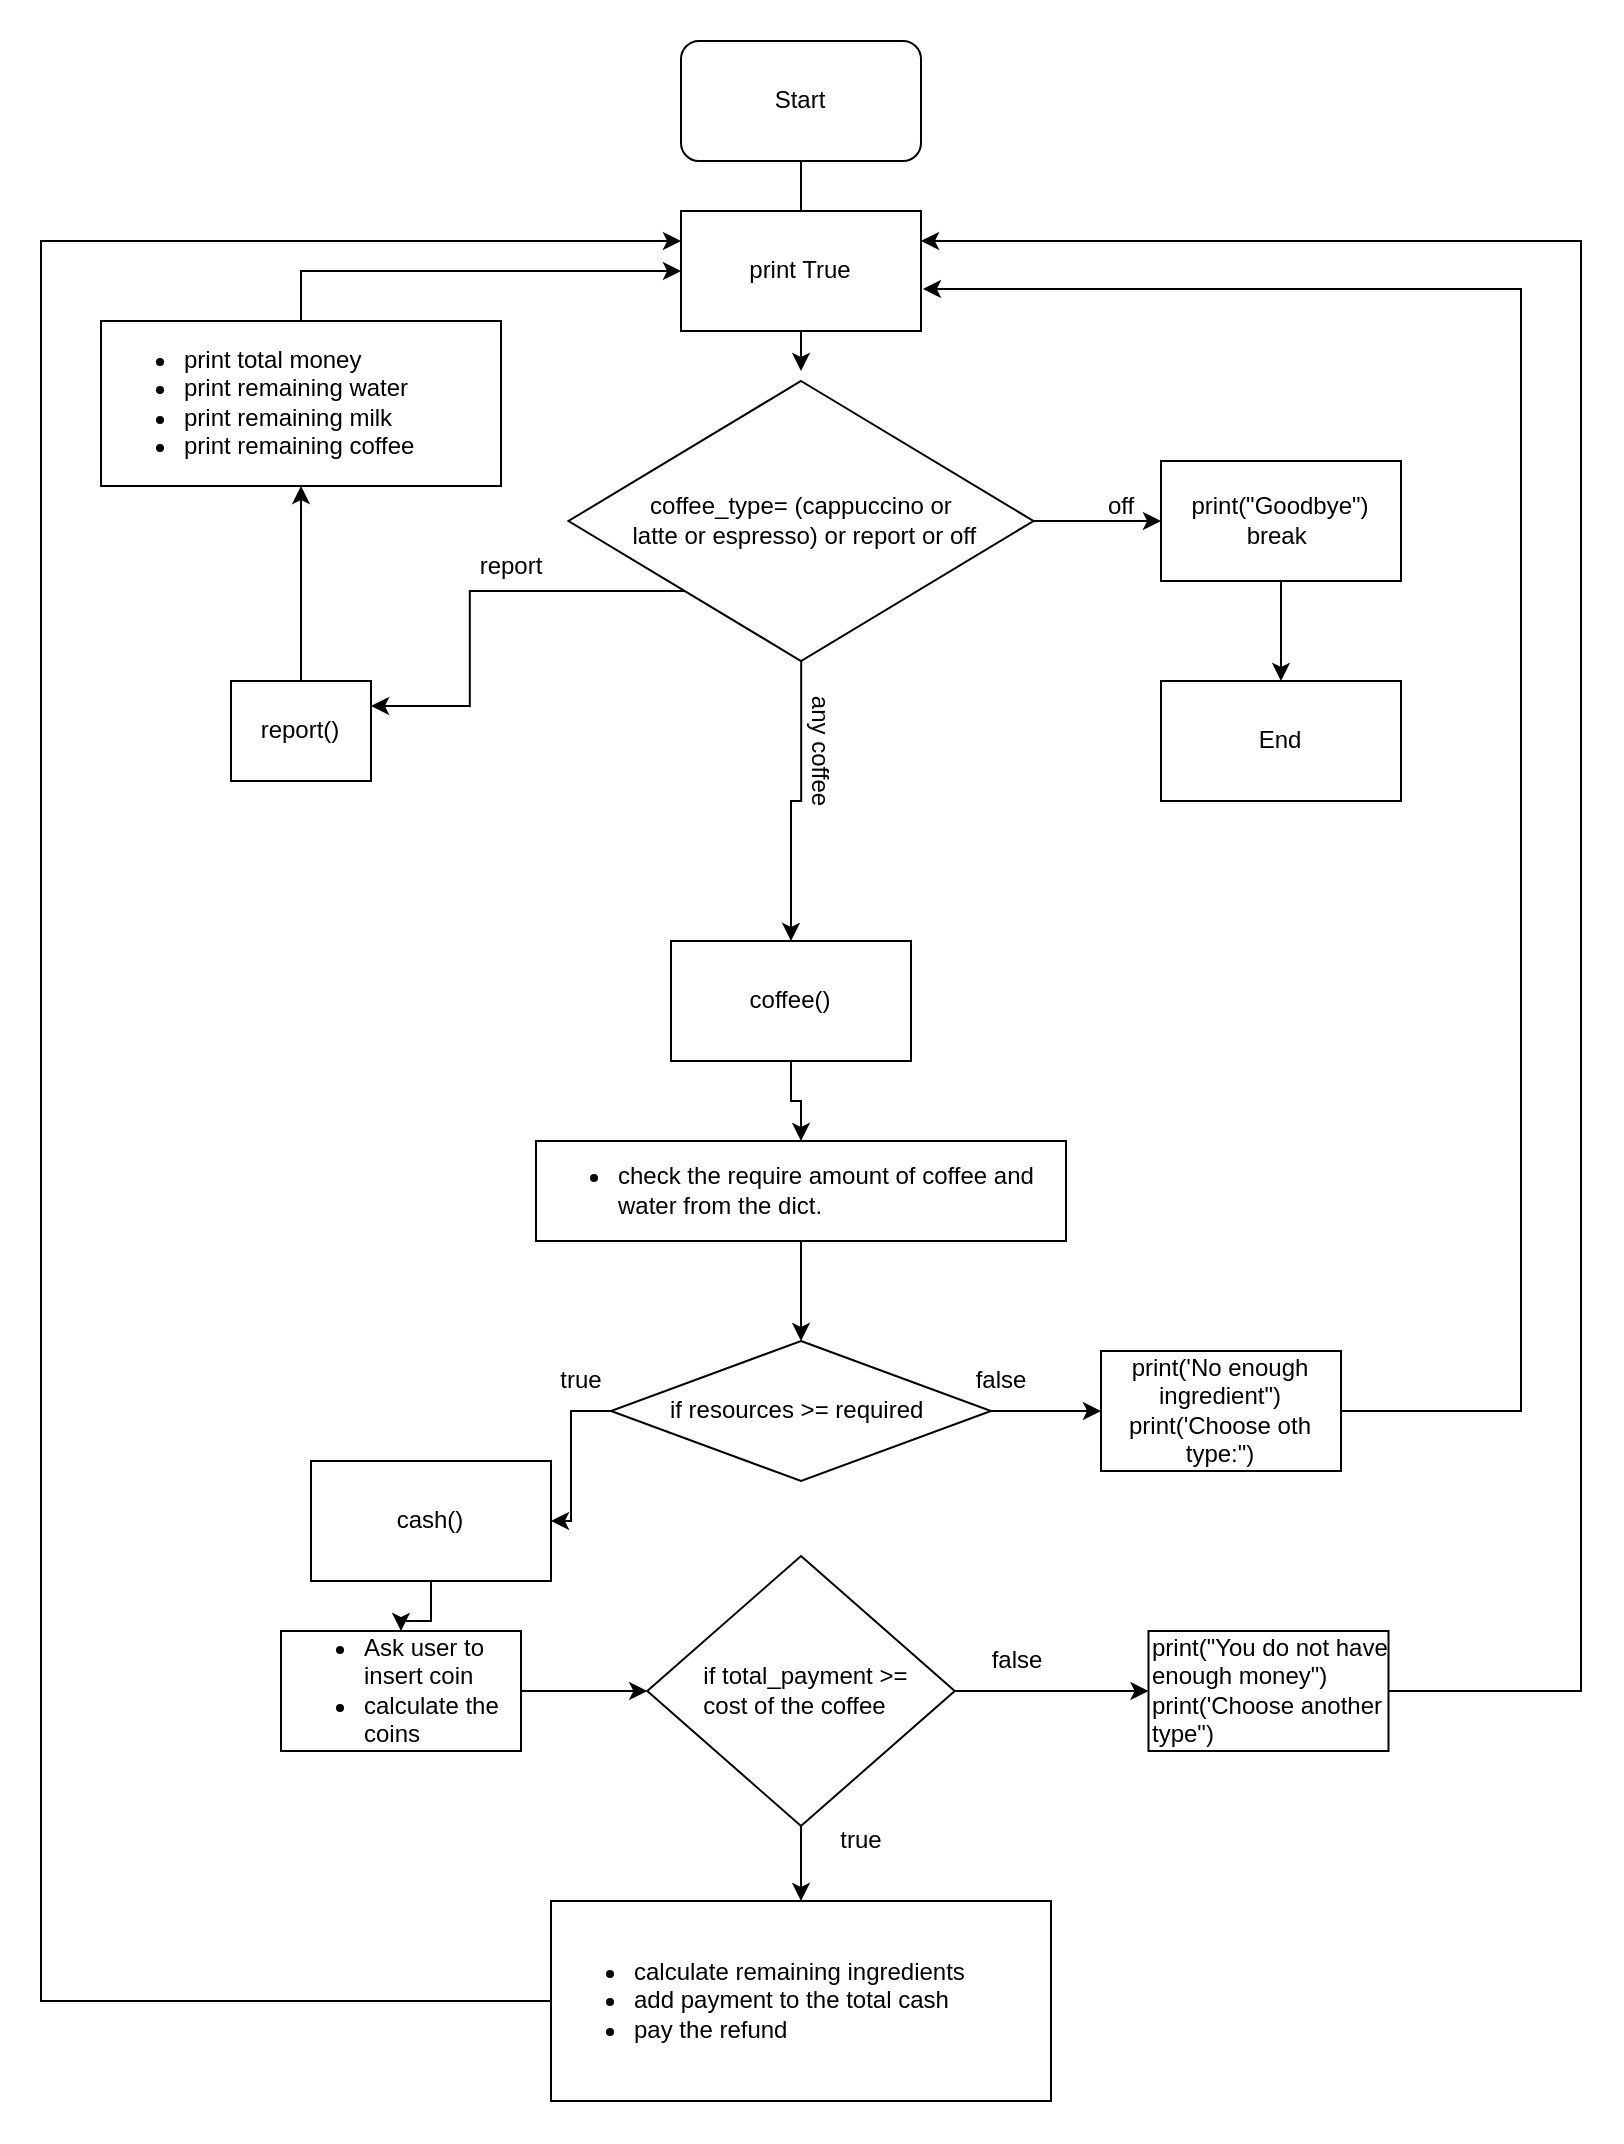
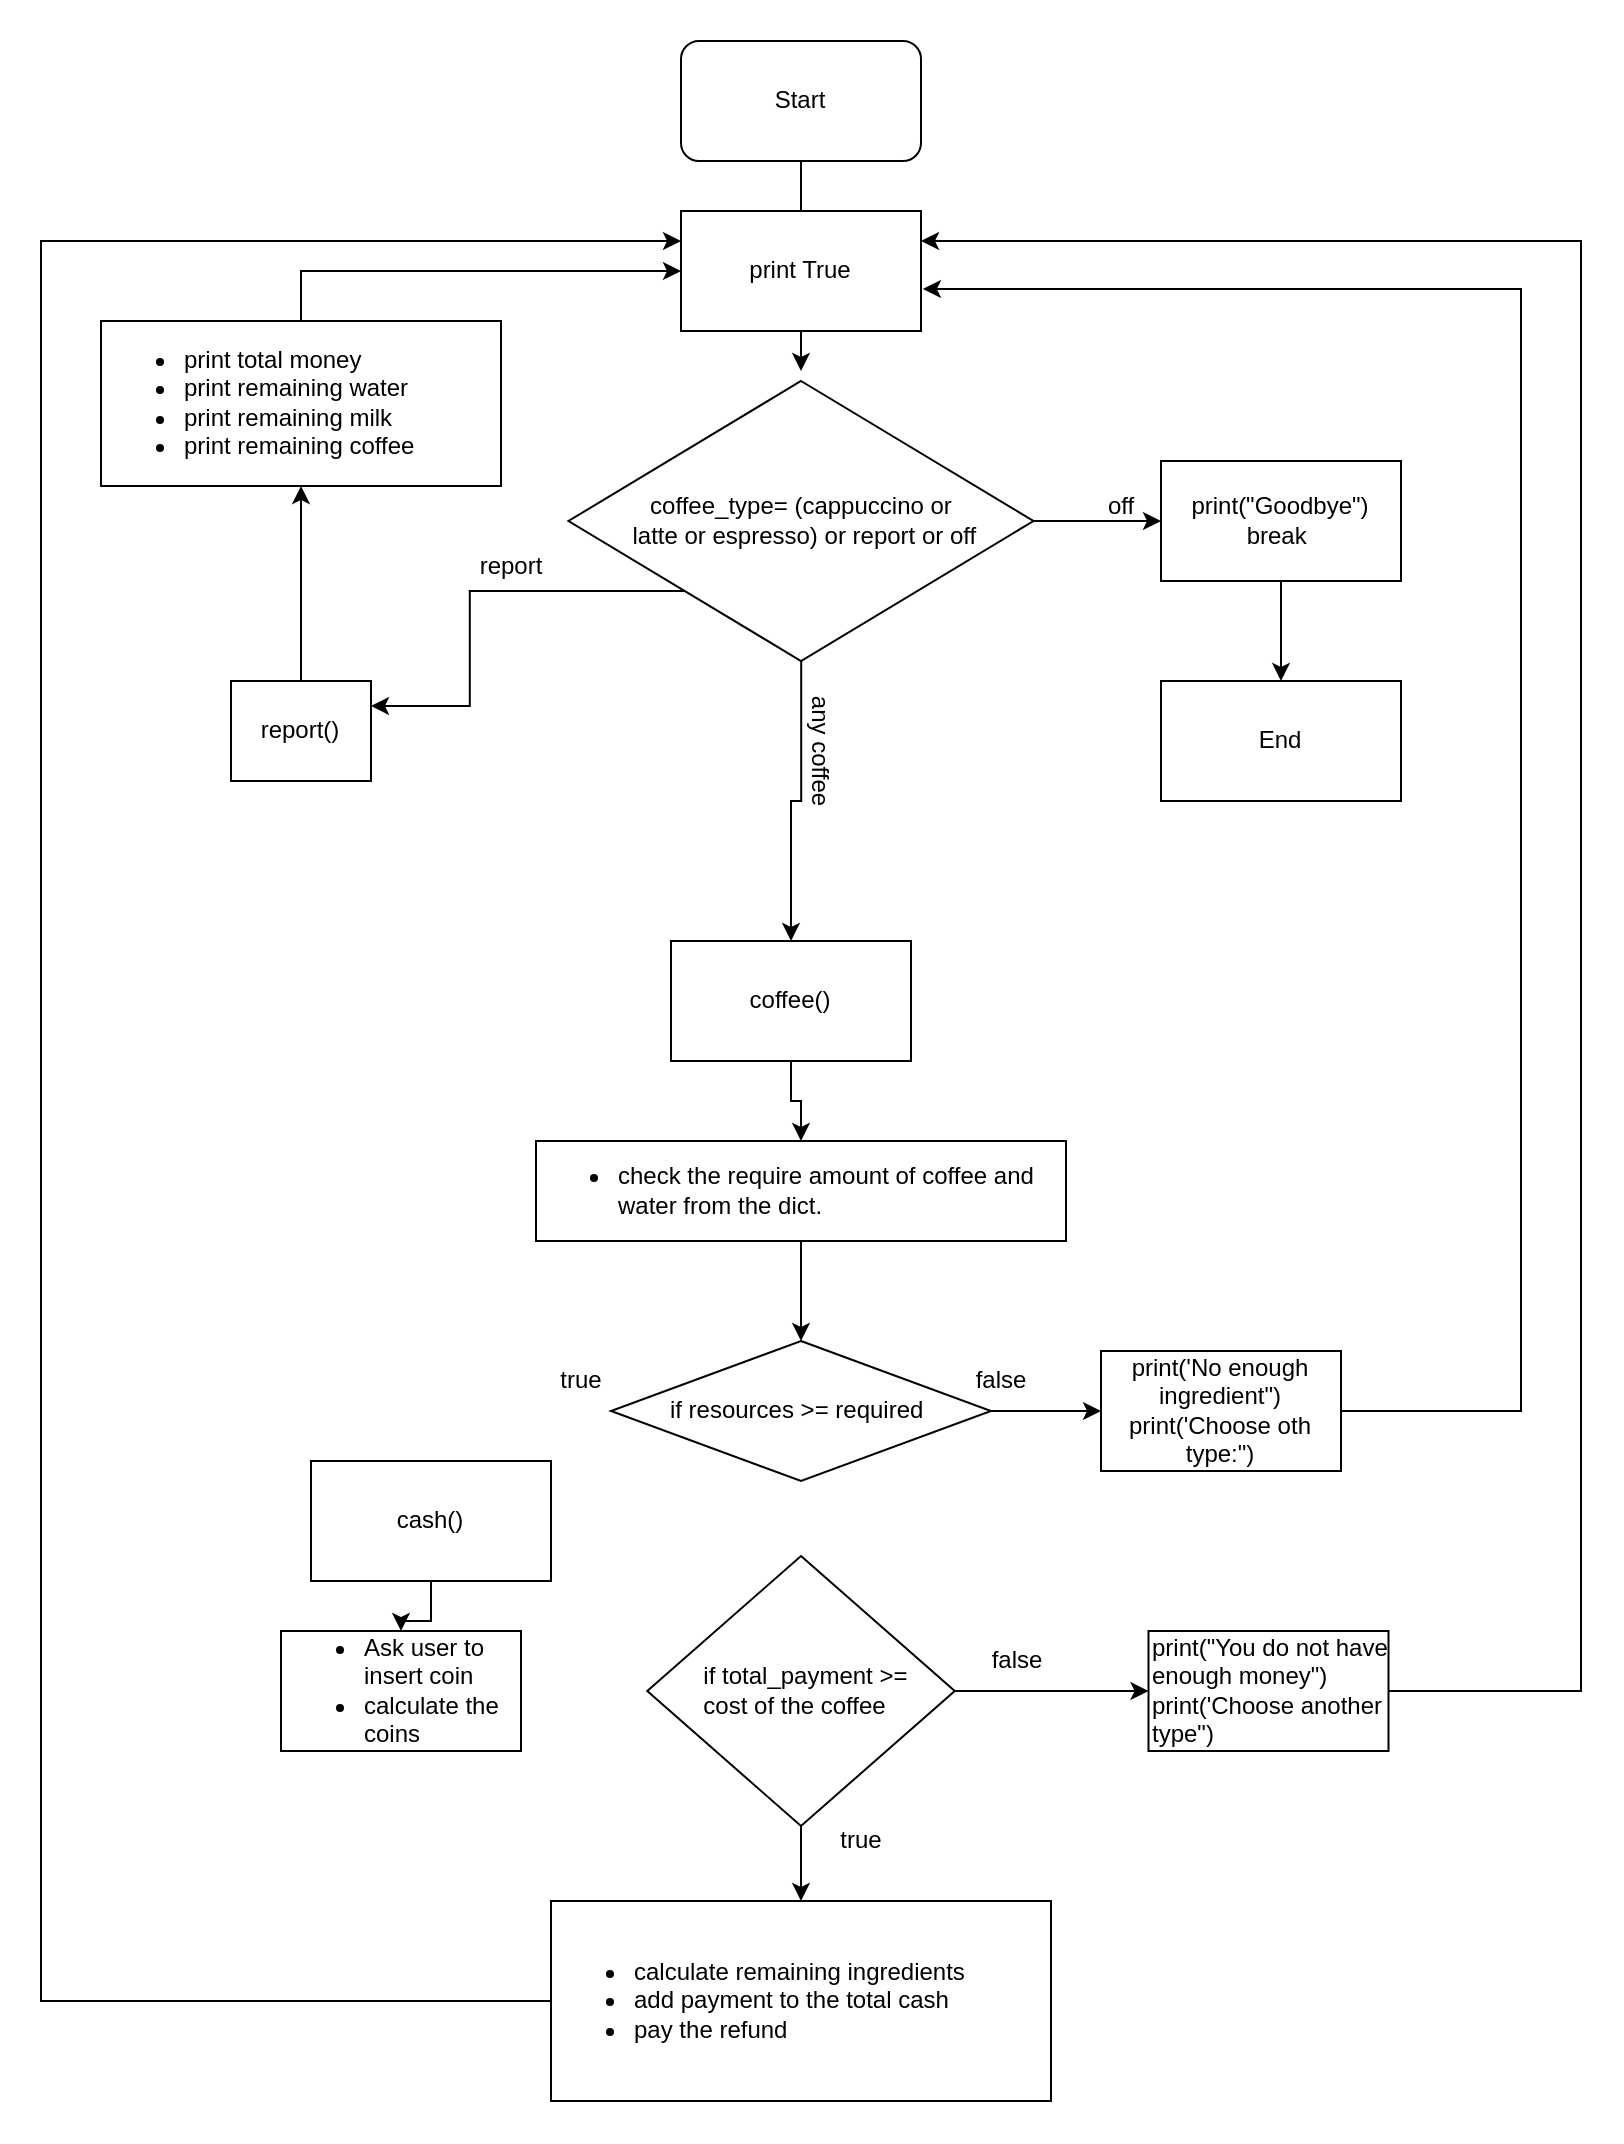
edge "if resources >= required" -> "cash()": removed
edge "Ask user to insert coin calculate the coins" -> "if total_payment >= cost of the coffee": removed
